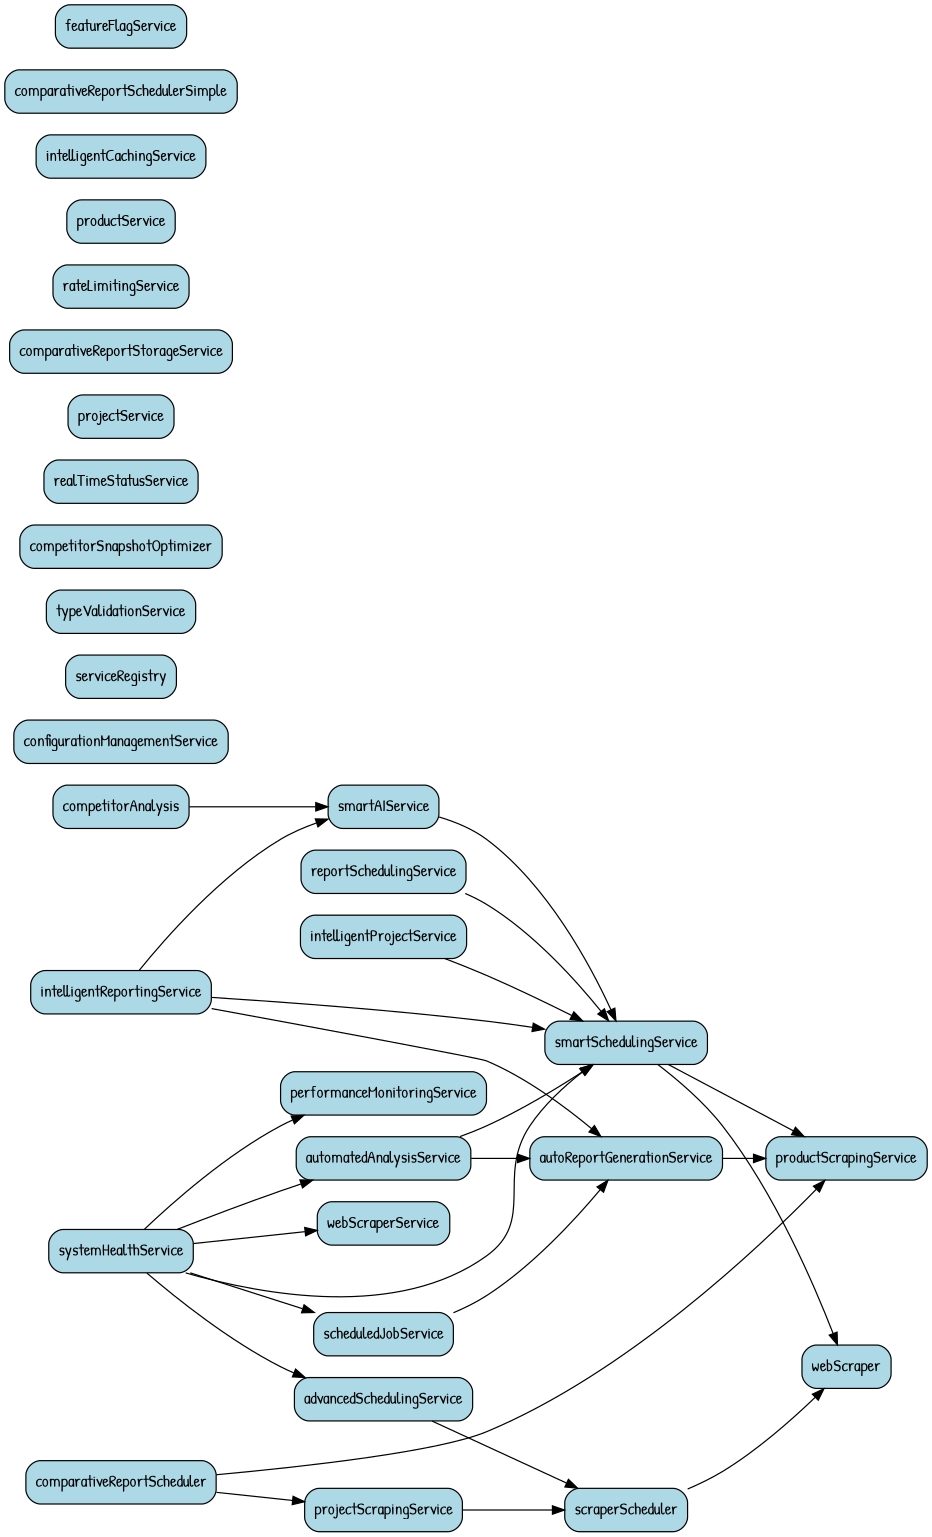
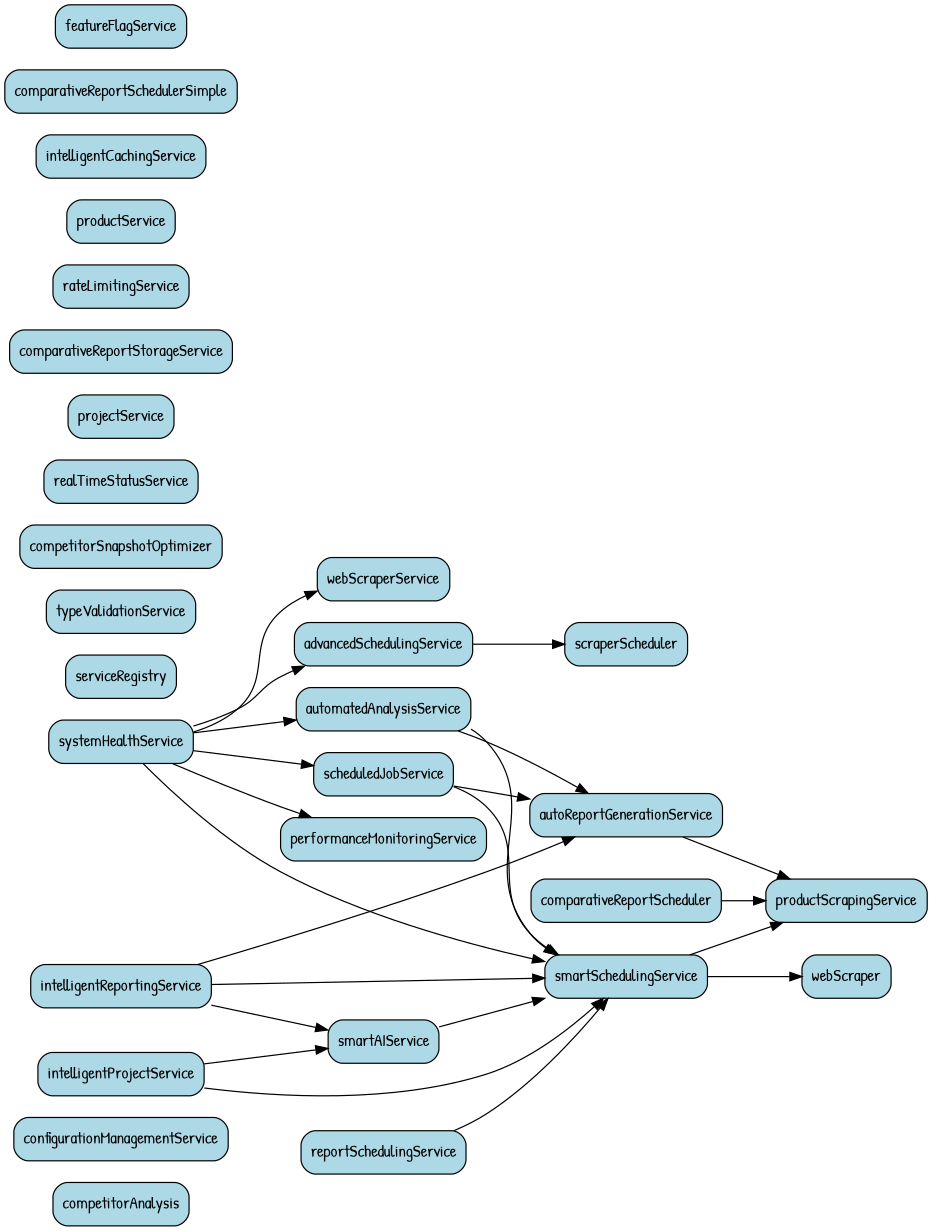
edge "competitorAnalysis" -> "smartAIService": now "intelligentProjectService" -> "smartAIService"
edge "scheduledJobService" -> "smartSchedulingService": added
edge "scraperScheduler" -> "webScraper": removed
node "projectScrapingService": removed
